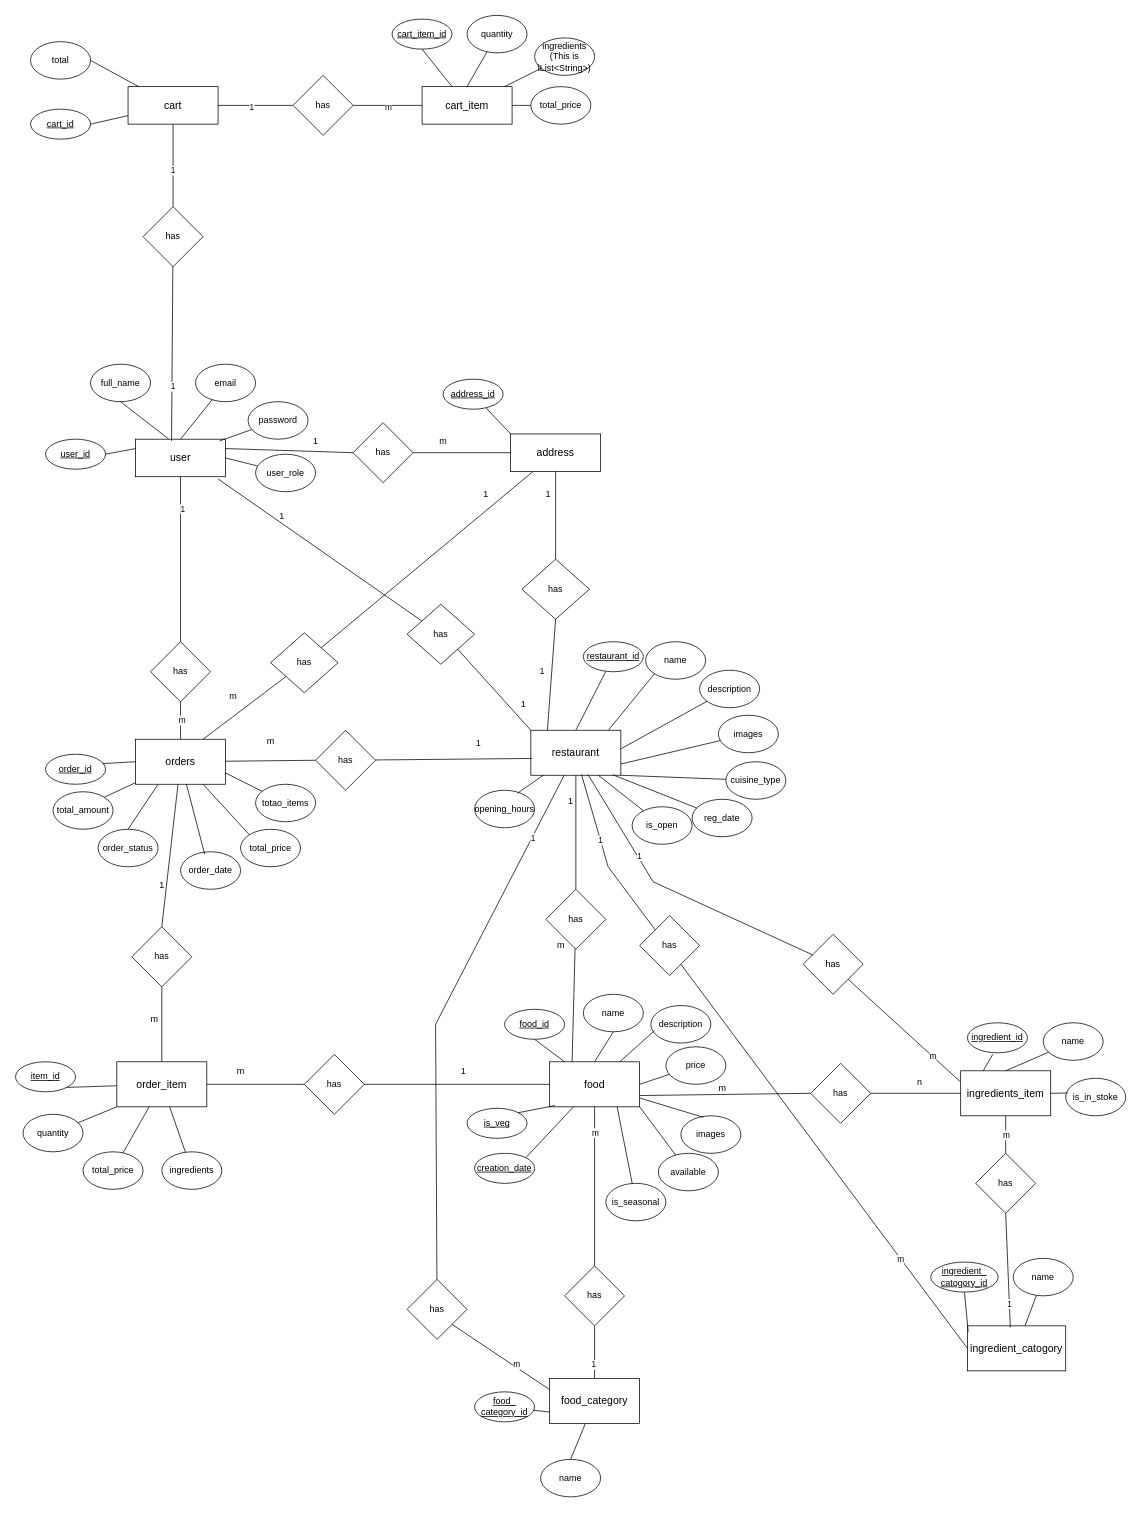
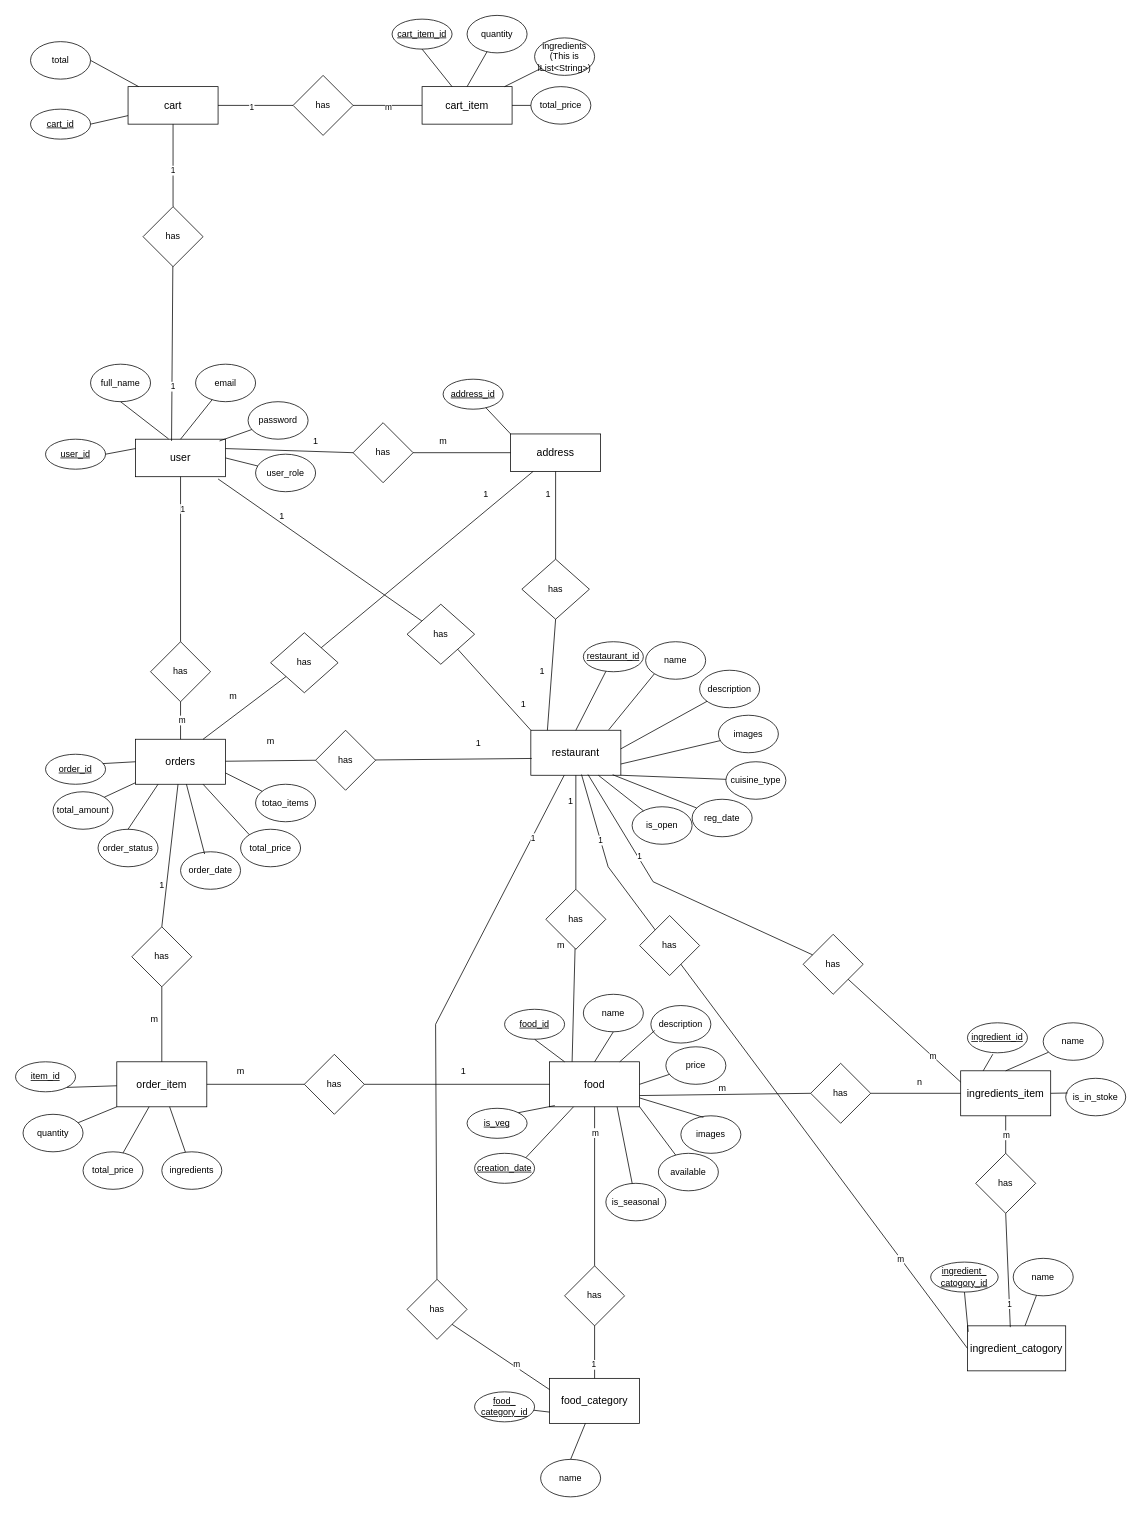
edge "restaurant" -- "opening_hours": removed
node "opening_hours": removed
